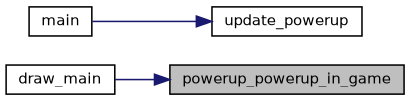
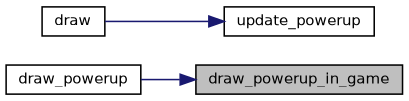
node "main": label "main" -> "draw"
node "draw_main": label "draw_main" -> "draw_powerup"
node "powerup_powerup_in_game": label "powerup_powerup_in_game" -> "draw_powerup_in_game"
